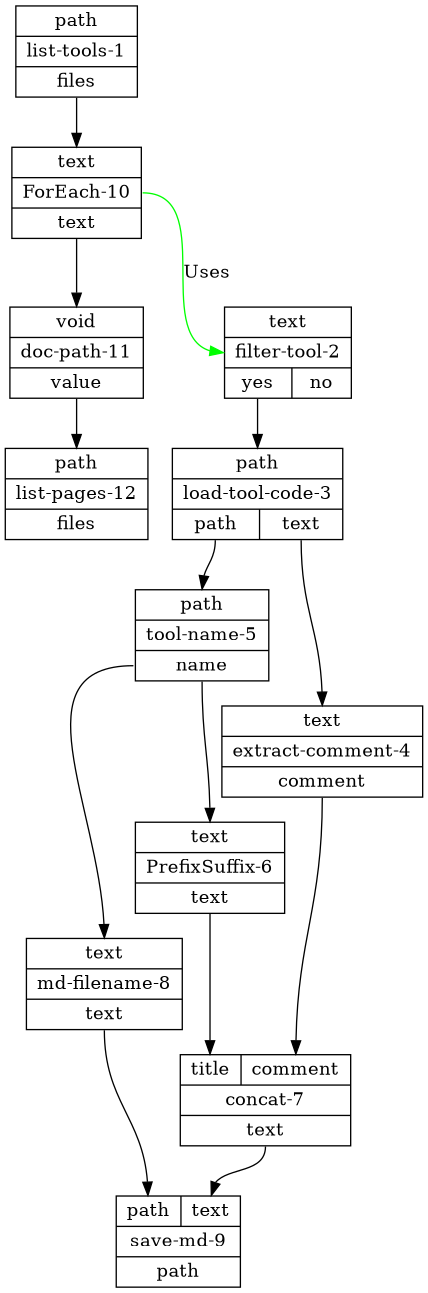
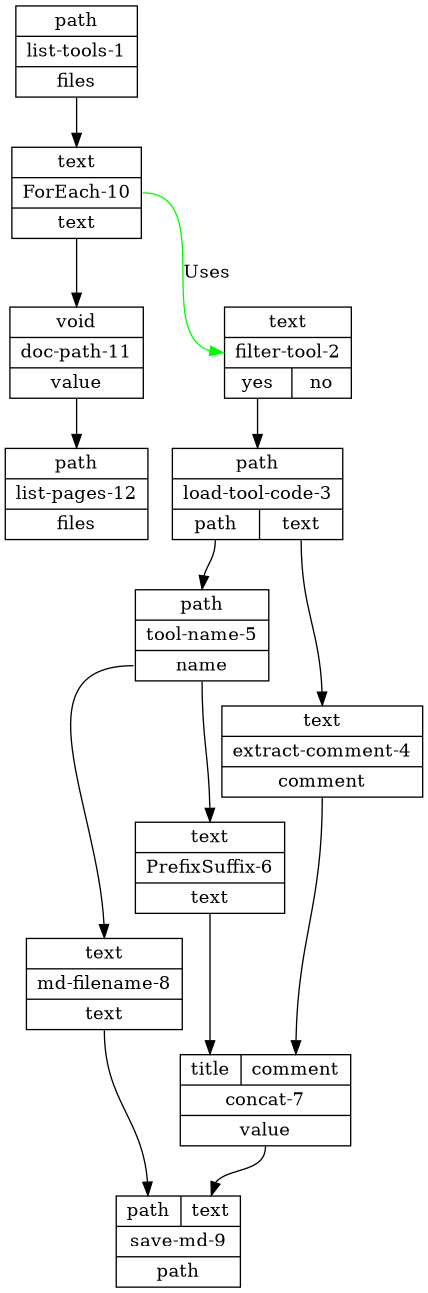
node "title": text "text" -> "value"
